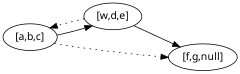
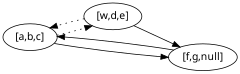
edge "[a,b,c]" -> "[w,d,e]": style solid -> dotted
edge "[f,g,null]" -> "[a,b,c]": added
edge "[a,b,c]" -> "[f,g,null]": style dotted -> solid
